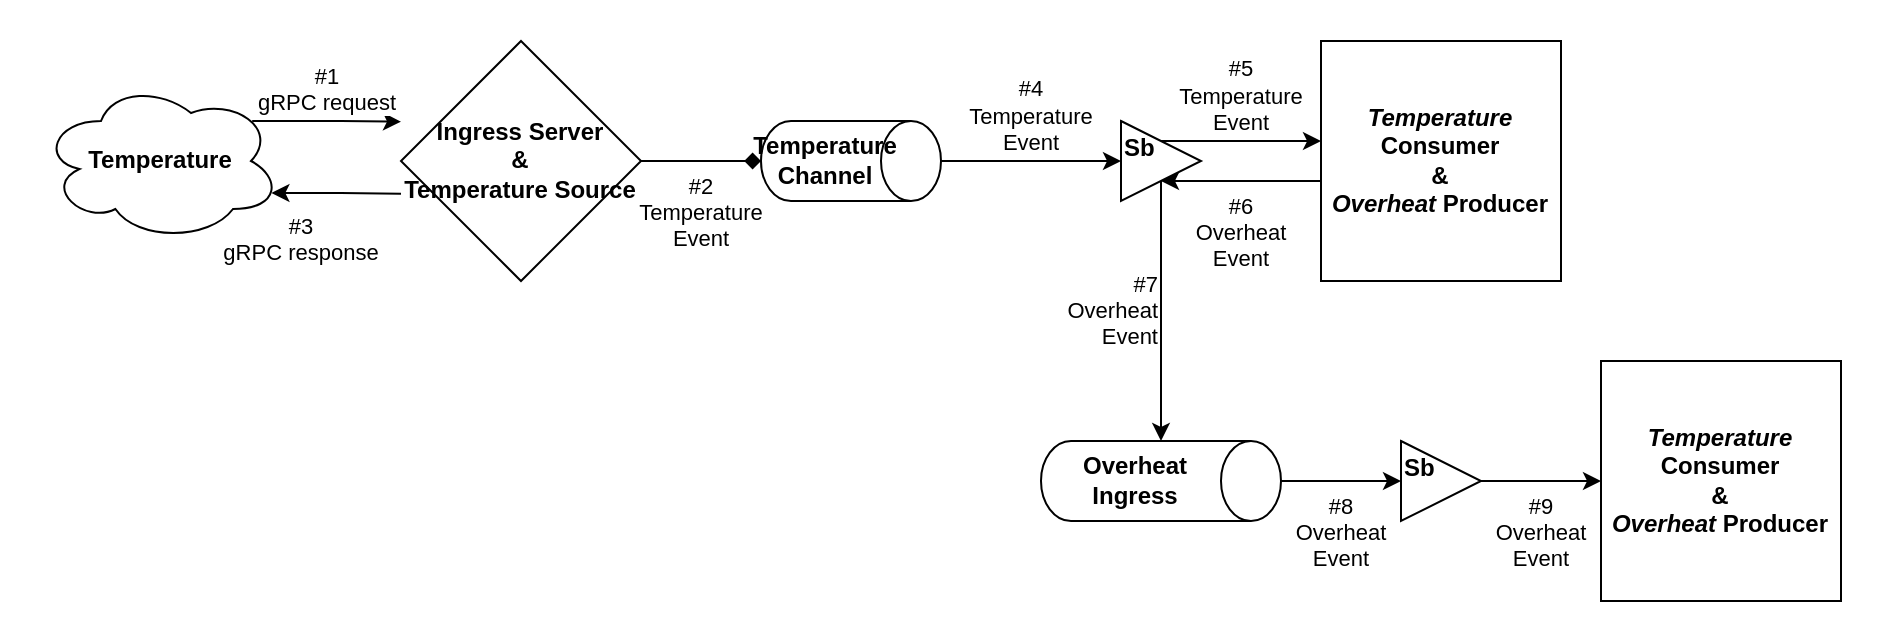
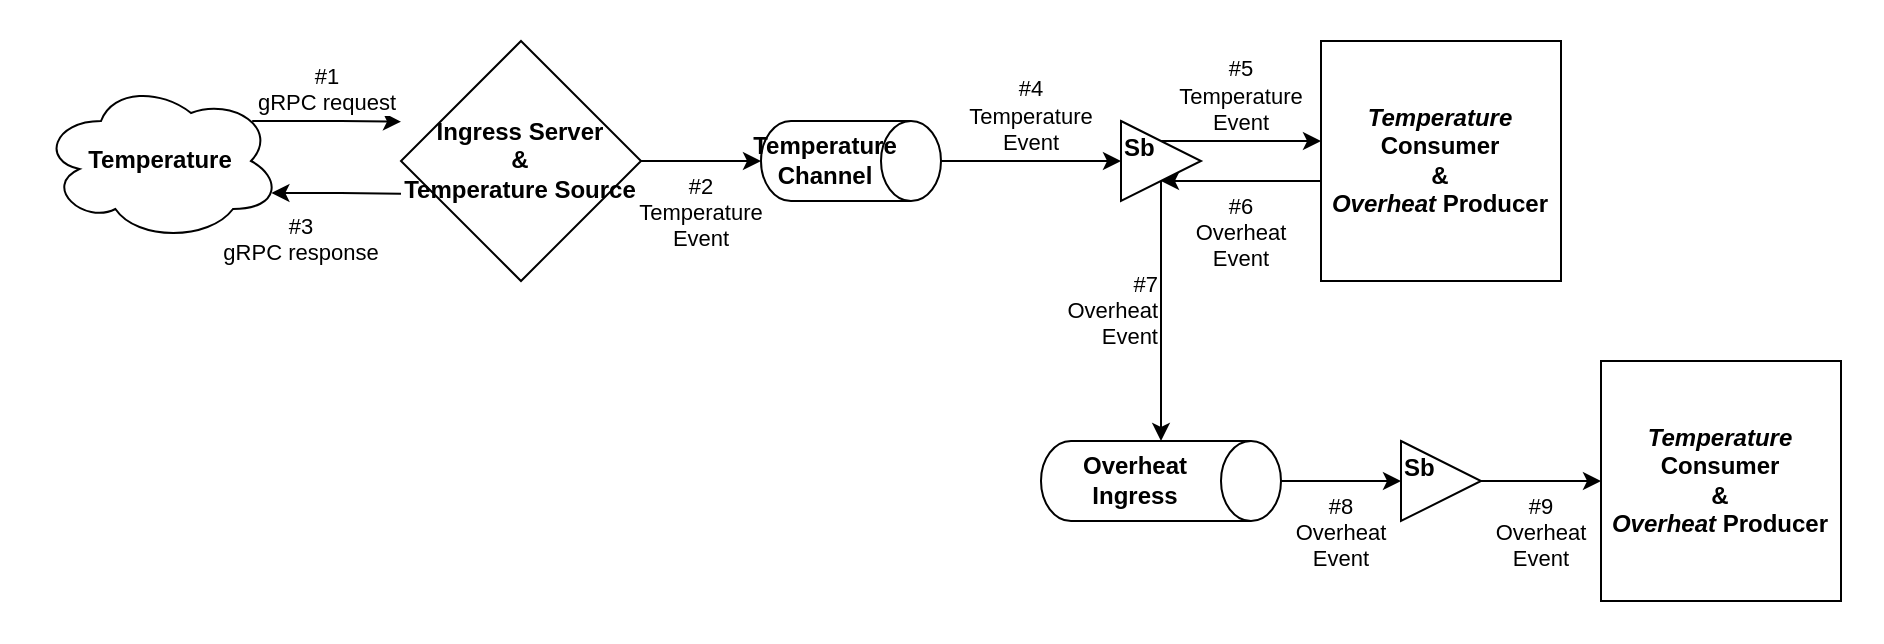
edge "Ingress Server & Temperature Source" -> "Temperature Channel": arrowhead diamond -> classic
